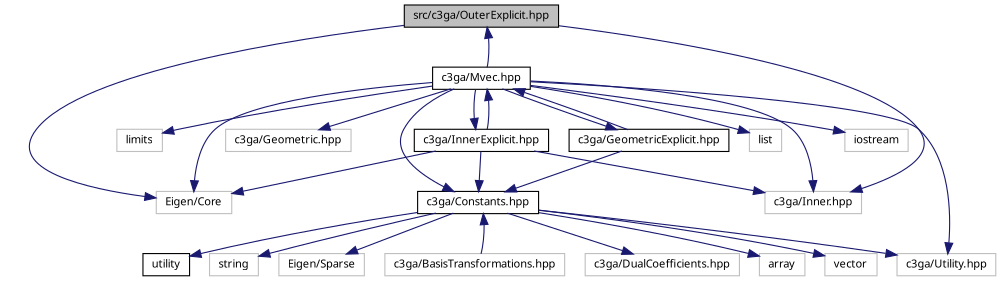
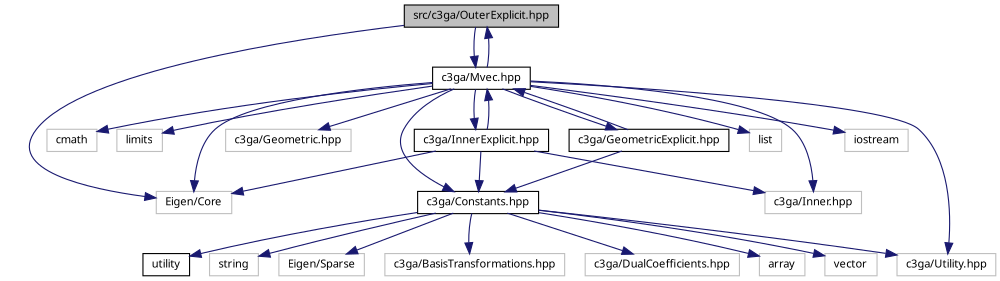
edge "src/c3ga/OuterExplicit.hpp" -> "c3ga/Inner.hpp": now "src/c3ga/OuterExplicit.hpp" -> "c3ga/Mvec.hpp"
node "cmath": added
edge "c3ga/BasisTransformations.hpp" -> "c3ga/Constants.hpp": reversed
